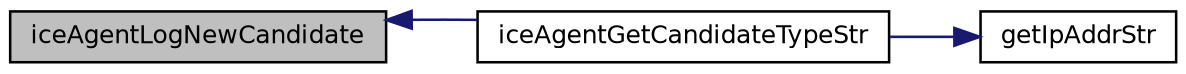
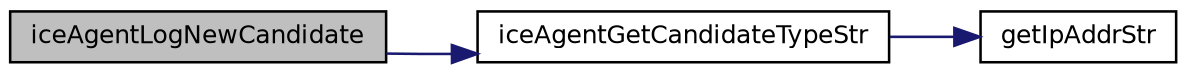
edge "iceAgentGetCandidateTypeStr" -> "iceAgentLogNewCandidate": reversed
